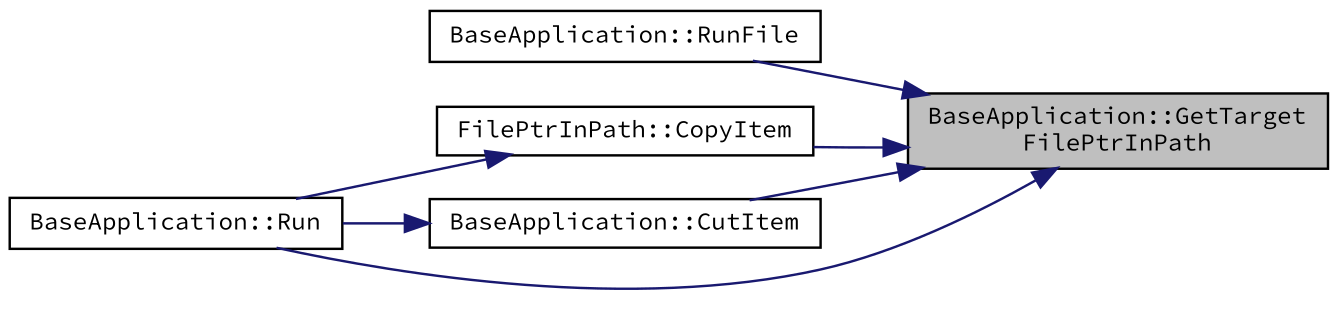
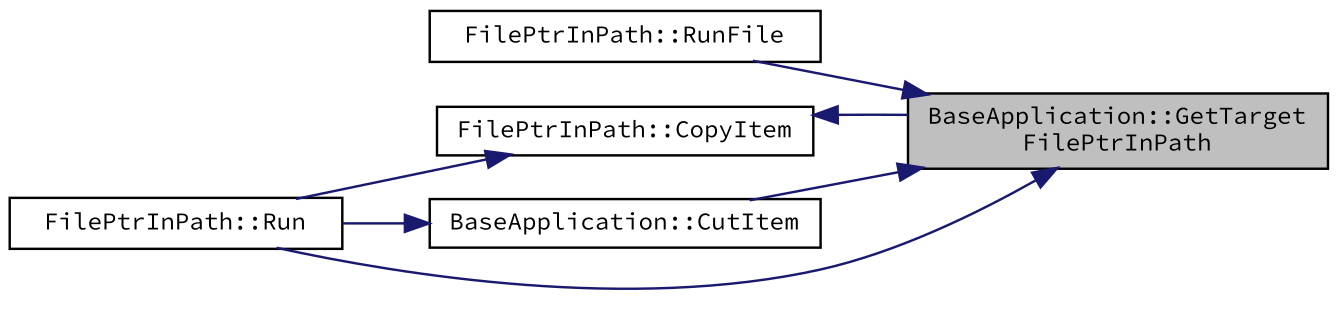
node "BaseApplication::RunFile": label "BaseApplication::RunFile" -> "FilePtrInPath::RunFile"
edge "FilePtrInPath::CopyItem" -> "BaseApplication::GetTarget FilePtrInPath": reversed
node "BaseApplication::Run": label "BaseApplication::Run" -> "FilePtrInPath::Run"
